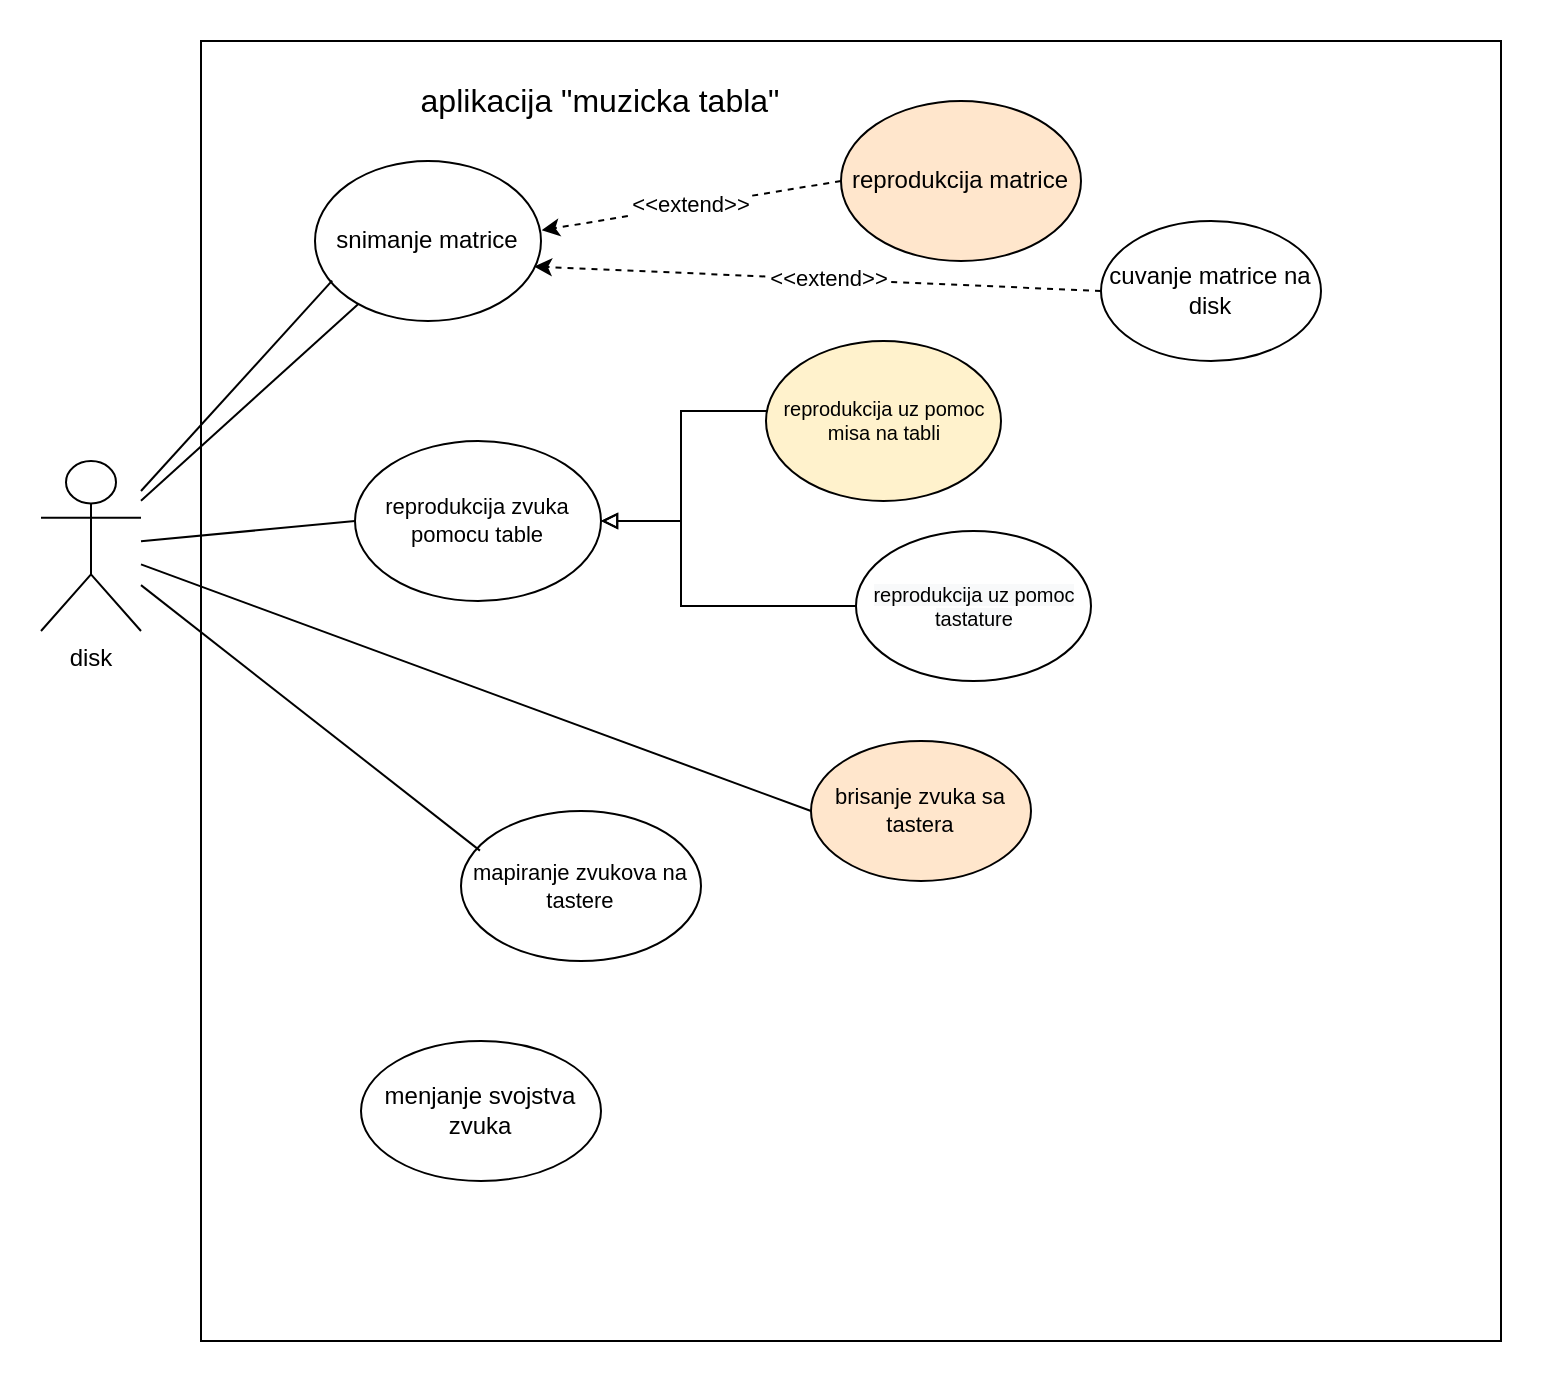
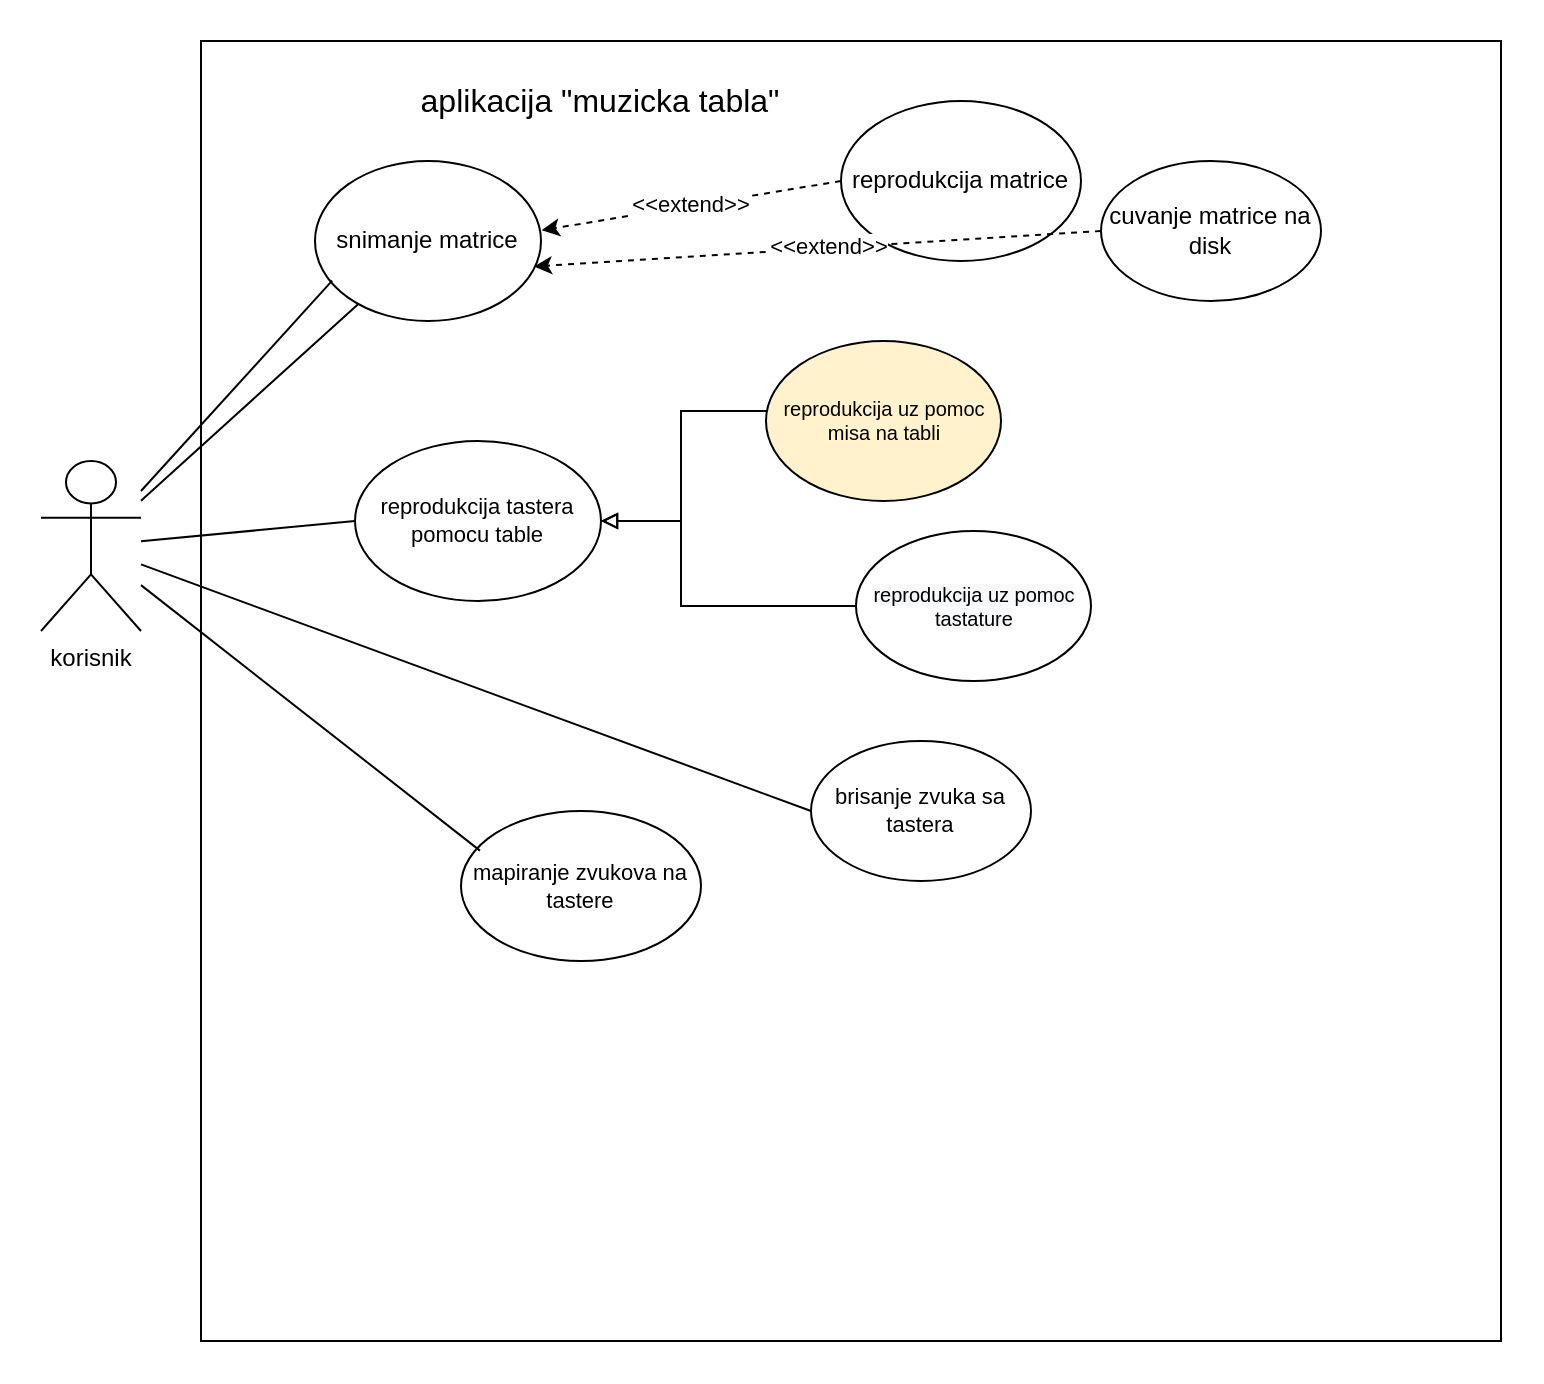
node "reprodukcija matrice": fillcolor #ffe6cc -> #ffffff
node "cuvanje matrice na disk": moved (1211, 291) -> (1211, 231)
node "reprodukcija zvuka pomocu table": label "reprodukcija zvuka pomocu table" -> "reprodukcija tastera pomocu table"
node "disk": label "disk" -> "korisnik"
node "brisanje zvuka sa tastera": fillcolor #ffe6cc -> #ffffff
node "menjanje svojstva zvuka": removed
